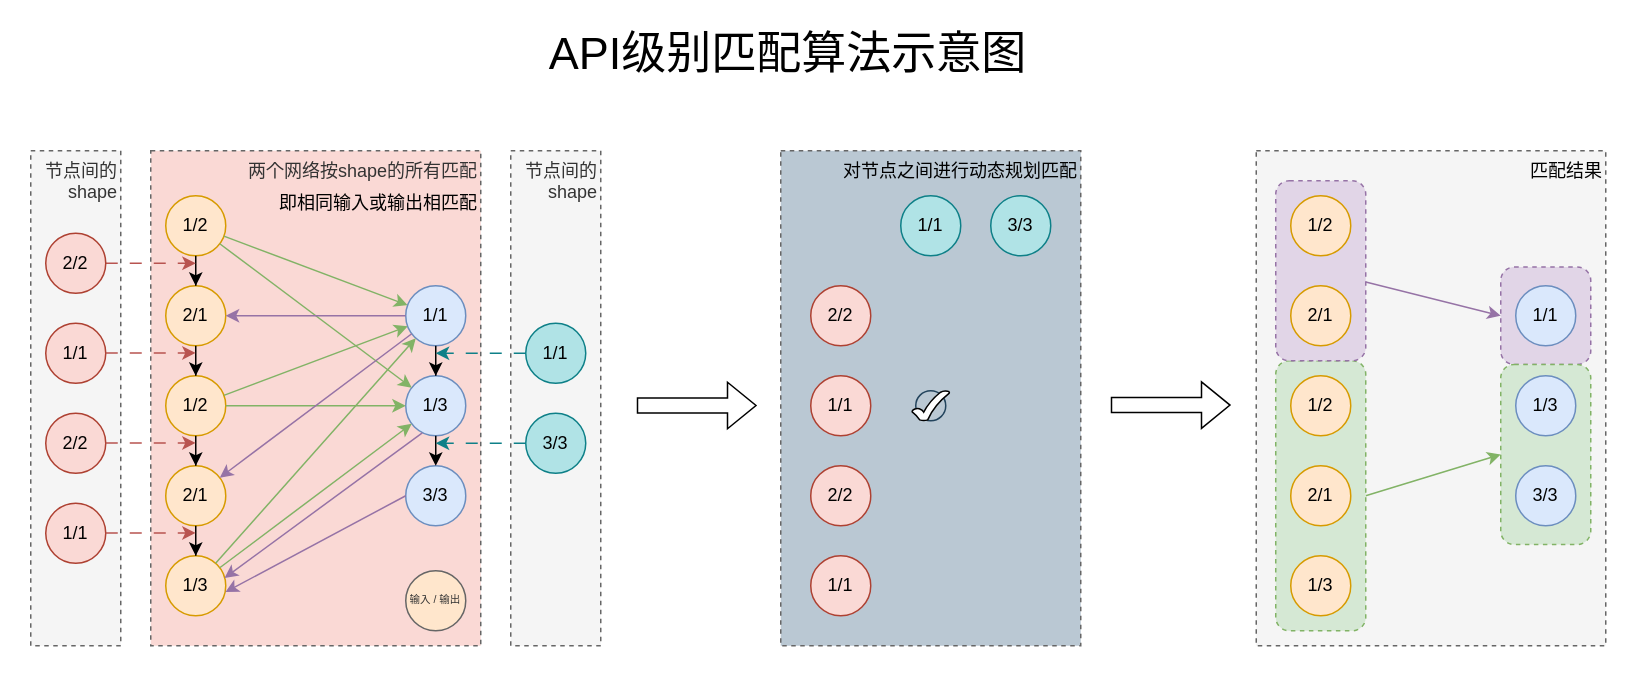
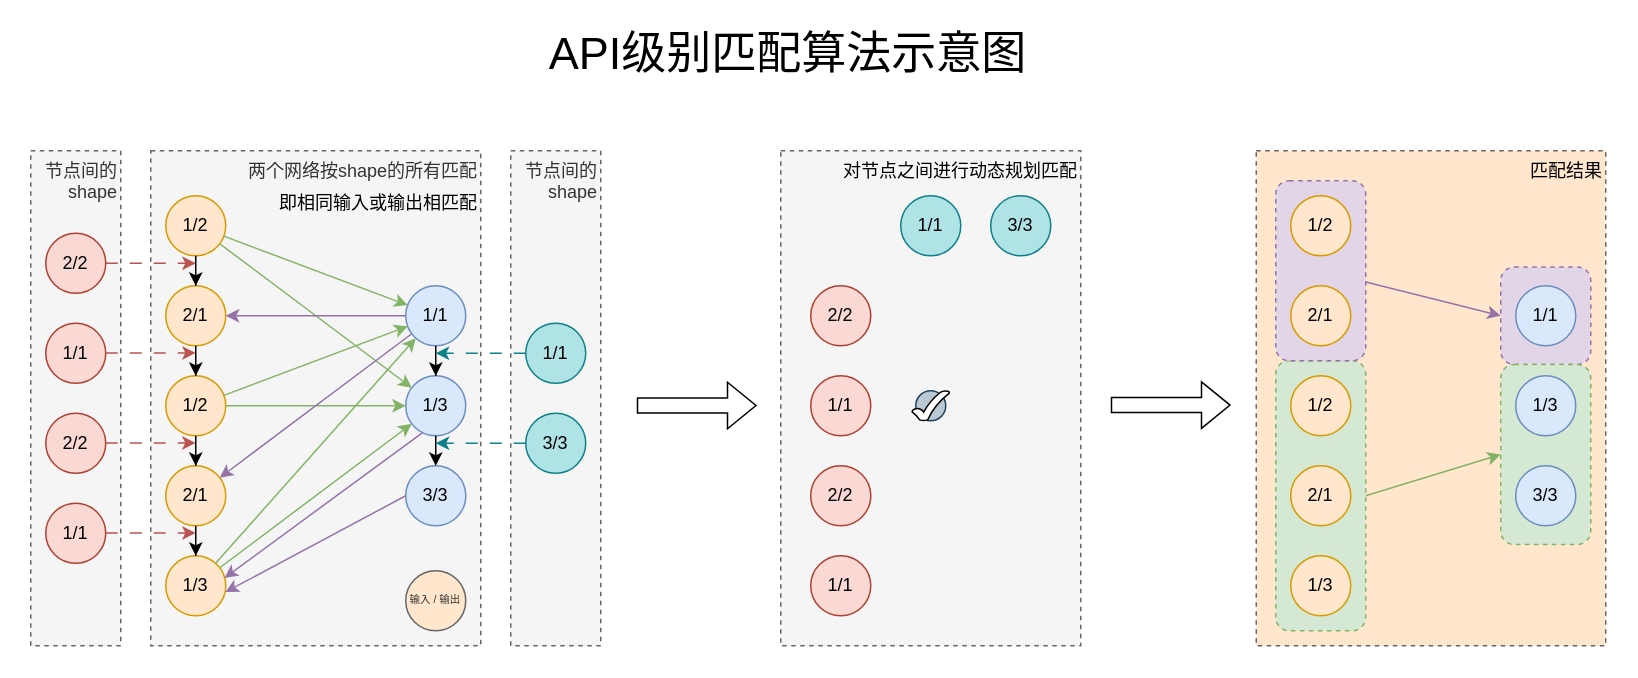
node "对节点之间进行动态规划匹配": fillcolor #bac8d3 -> #f5f5f5
node "两个网络按shape的所有匹配": fillcolor #fad9d5 -> #f5f5f5
node "匹配结果": fillcolor #f5f5f5 -> #ffe6cc
